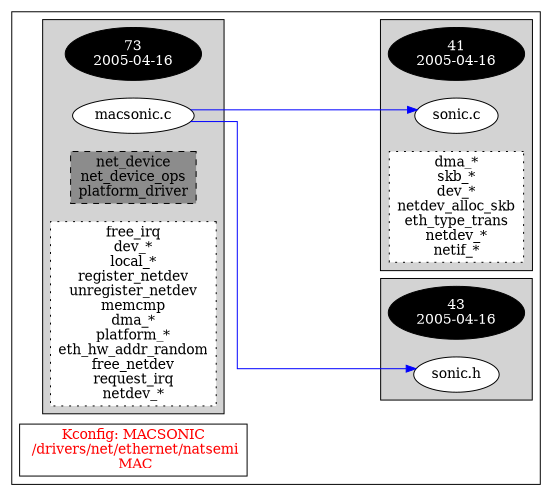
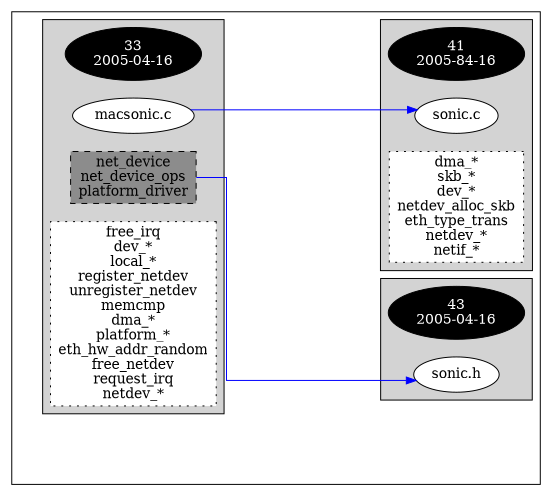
node "73 2005-04-16": label "73 2005-04-16" -> "33 2005-04-16"
node "41 2005-04-16": label "41 2005-04-16" -> "41 2005-84-16"
edge "macsonic.c" -> "sonic.h": now "net_device net_device_ops platform_driver" -> "sonic.h"
node "Kconfig: MACSONIC /drivers/net/ethernet/natsemi MAC": removed
